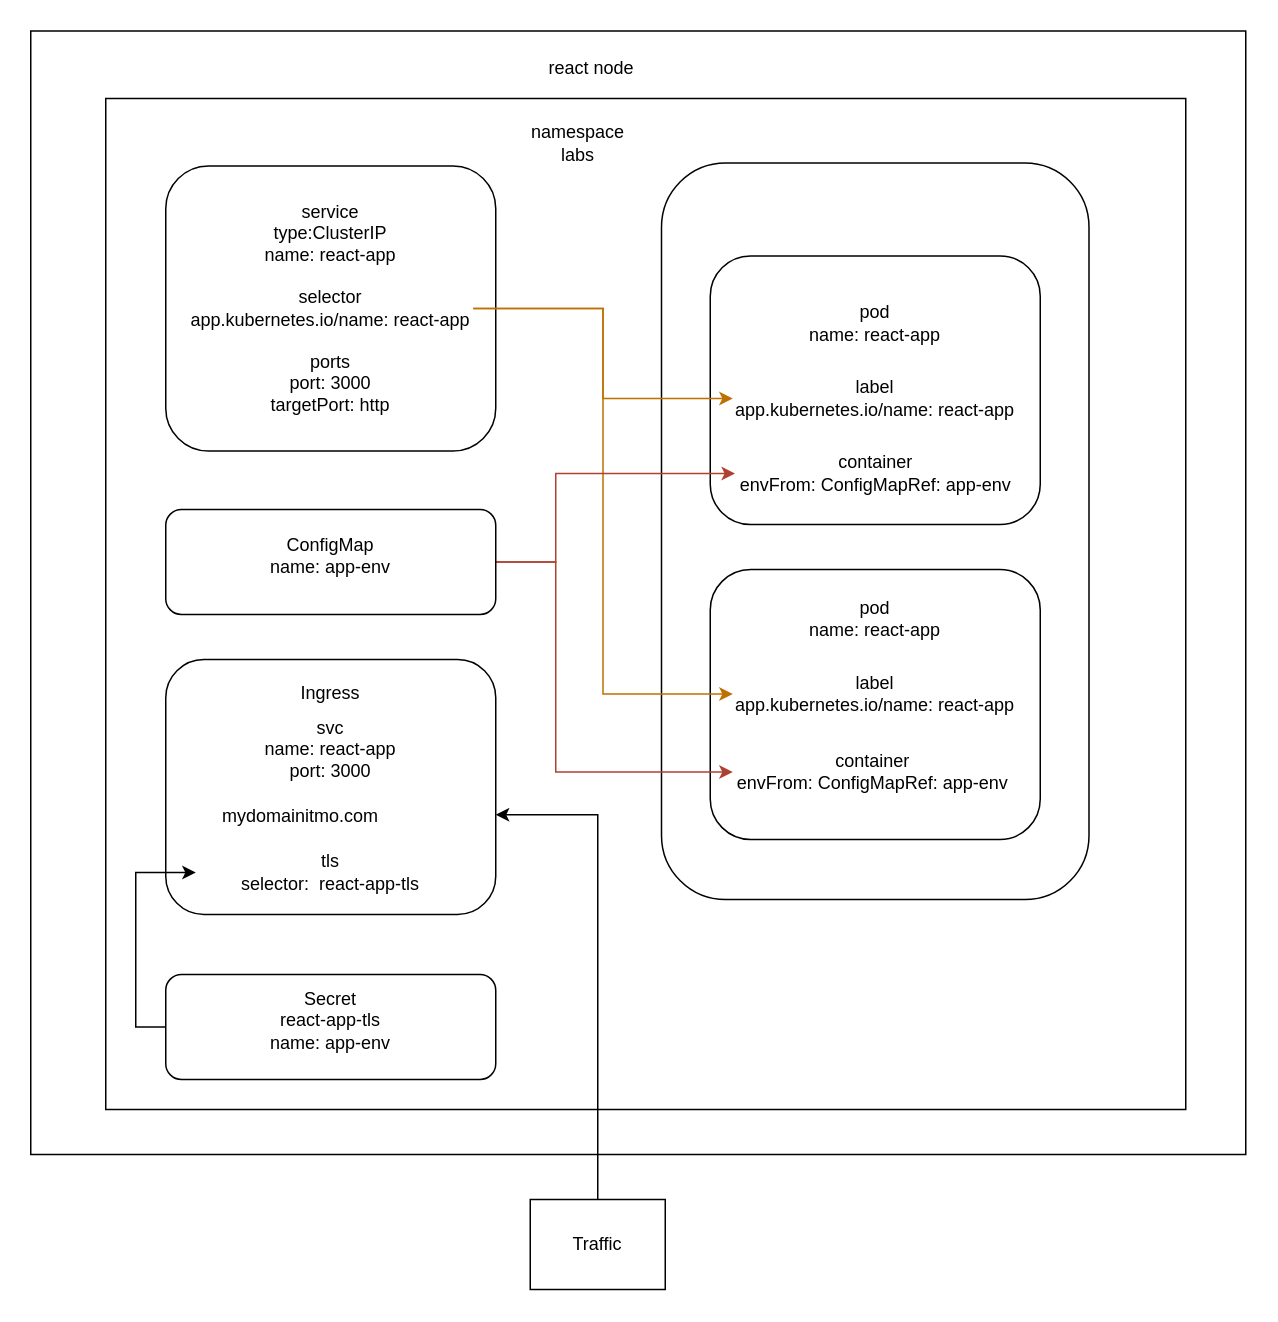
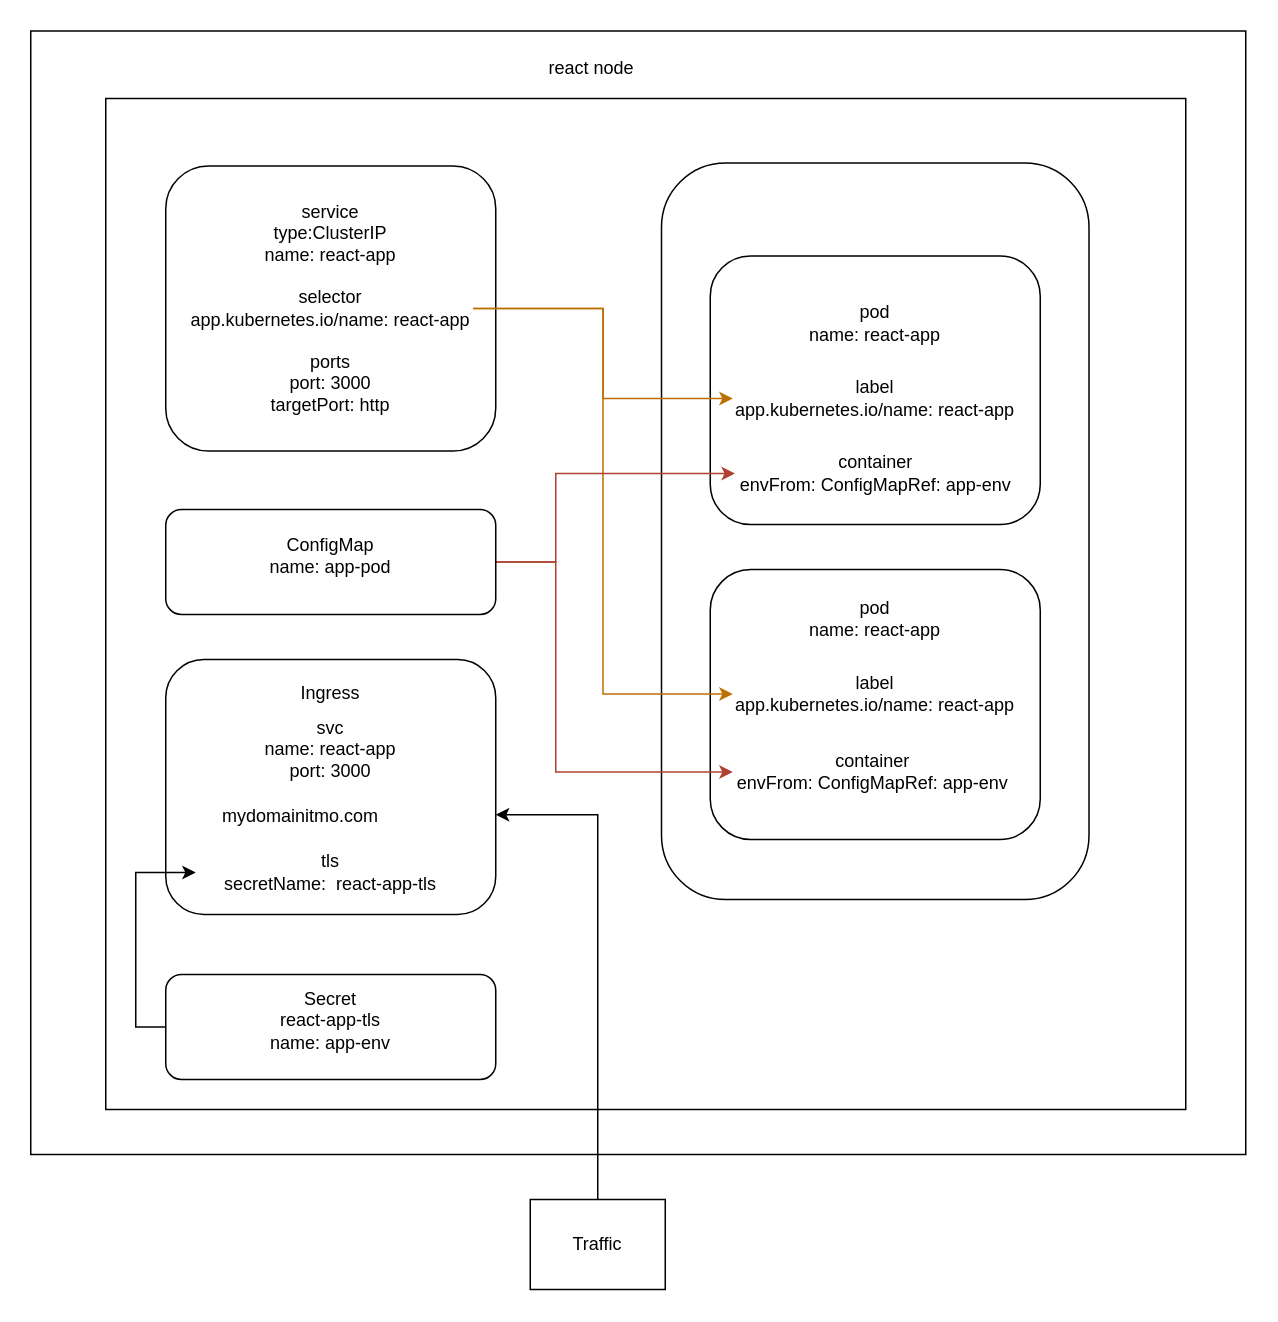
node "namespace labs": removed
node "ConfigMap name: app-env": label "ConfigMap name: app-env" -> "ConfigMap name: app-pod"
node "tls selector: react-app-tls": label "tls selector: react-app-tls" -> "tls secretName: react-app-tls"
